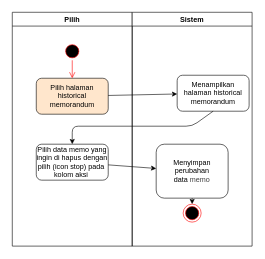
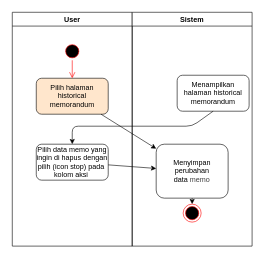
node "Pilih": label "Pilih" -> "User"
edge "Pilih halaman historical memorandum" -> "Menampilkan halaman historical memorandum": now "Pilih halaman historical memorandum" -> "Menyimpan perubahan data memo"
